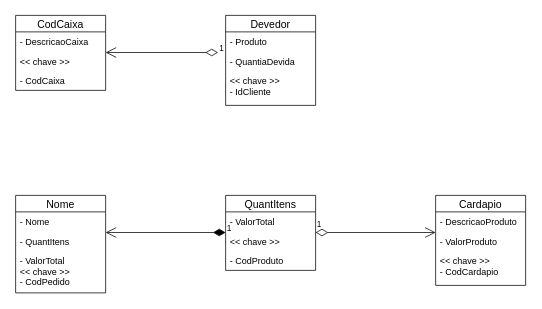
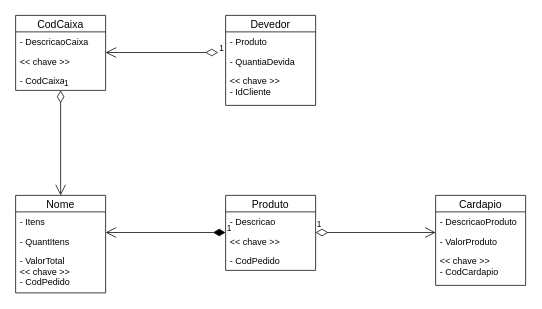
edge "- CodCaixa" -- "Nome": added, label "1"
node "QuantItens": label "QuantItens" -> "Produto"
node "- Nome": label "- Nome" -> "- Itens"
node "- ValorTotal": label "- ValorTotal" -> "- Descricao"
node "- CodProduto": label "- CodProduto" -> "- CodPedido"
